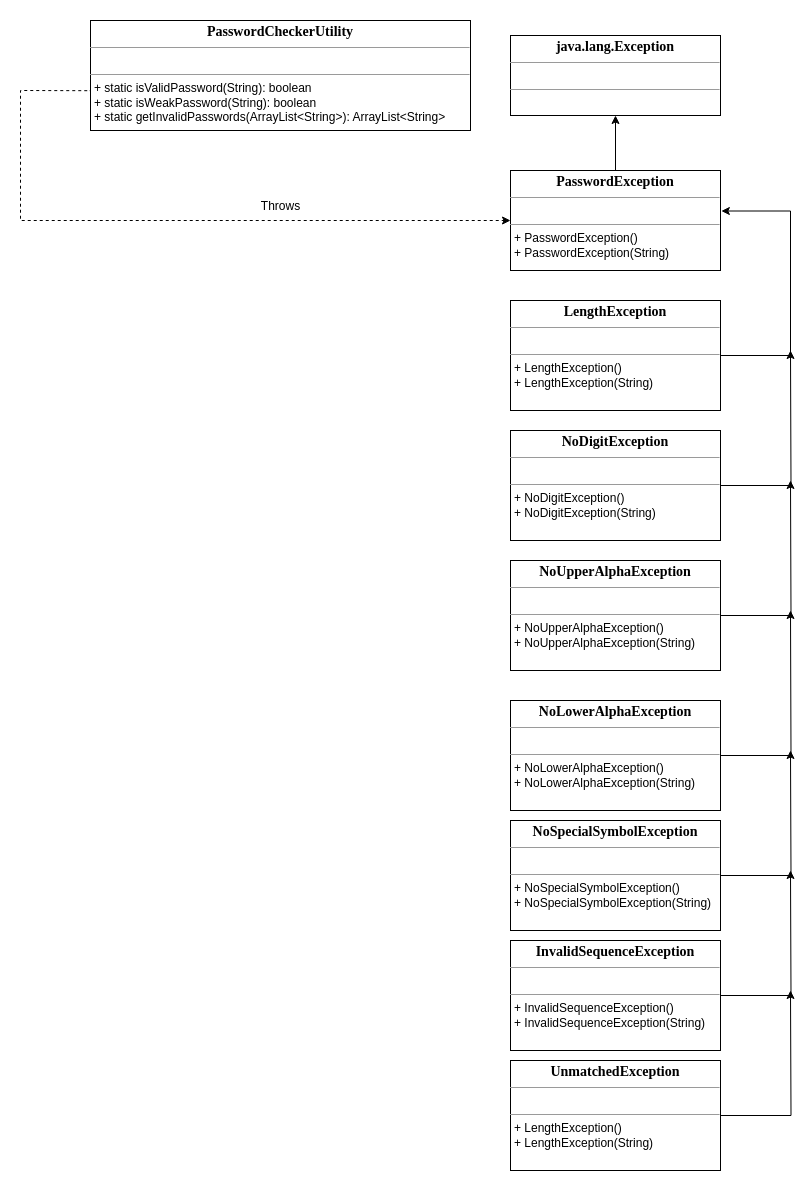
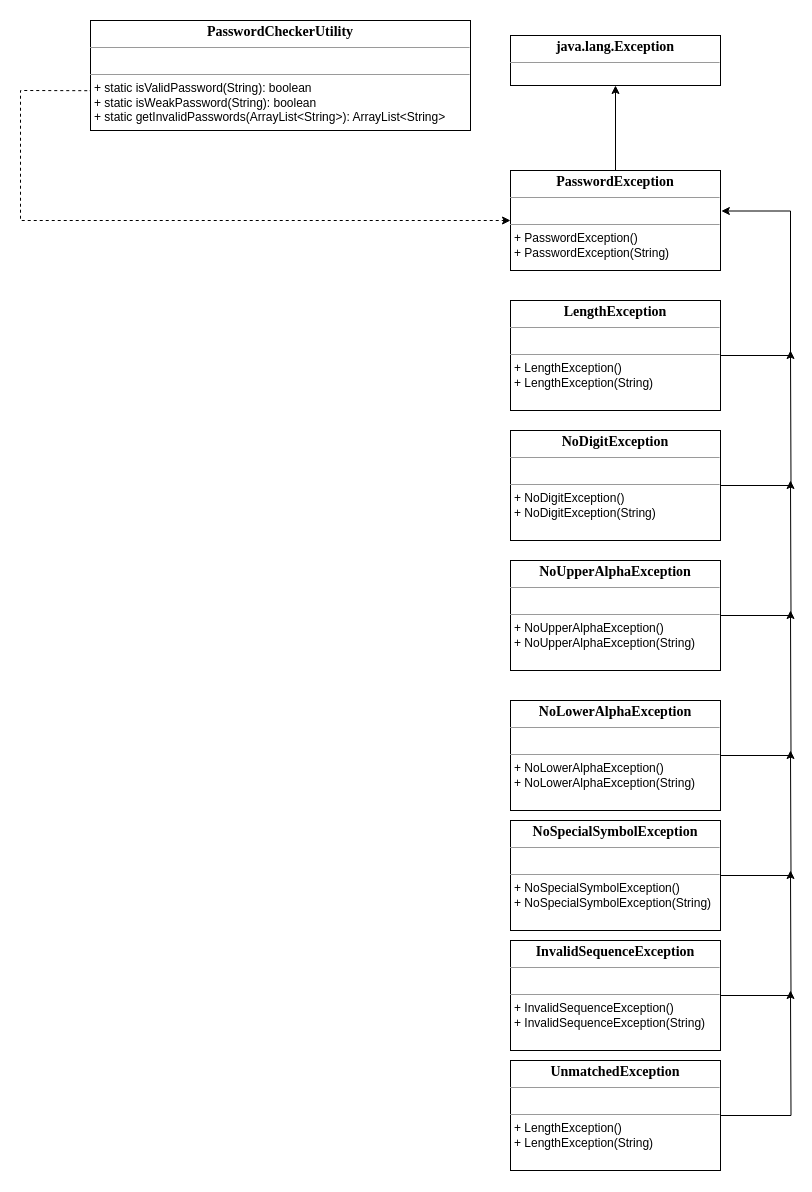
node "java.lang.Exception": size 210x80 -> 210x50
node "Throws": removed
